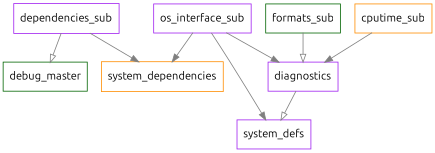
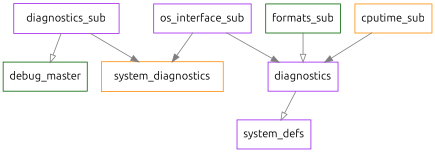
node "dependencies_sub": label "dependencies_sub" -> "diagnostics_sub"
edge "os_interface_sub" -> "system_defs": removed
node "system_dependencies": label "system_dependencies" -> "system_diagnostics"
